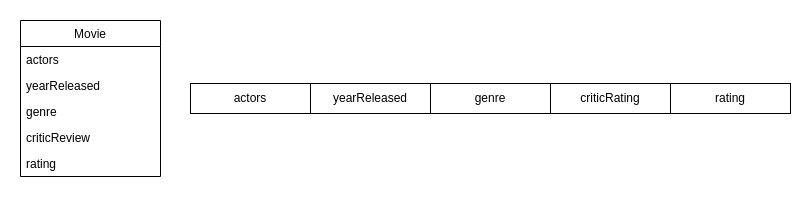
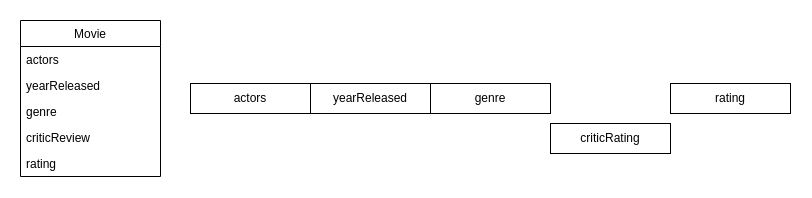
node "criticRating": moved (611, 99) -> (611, 139)
